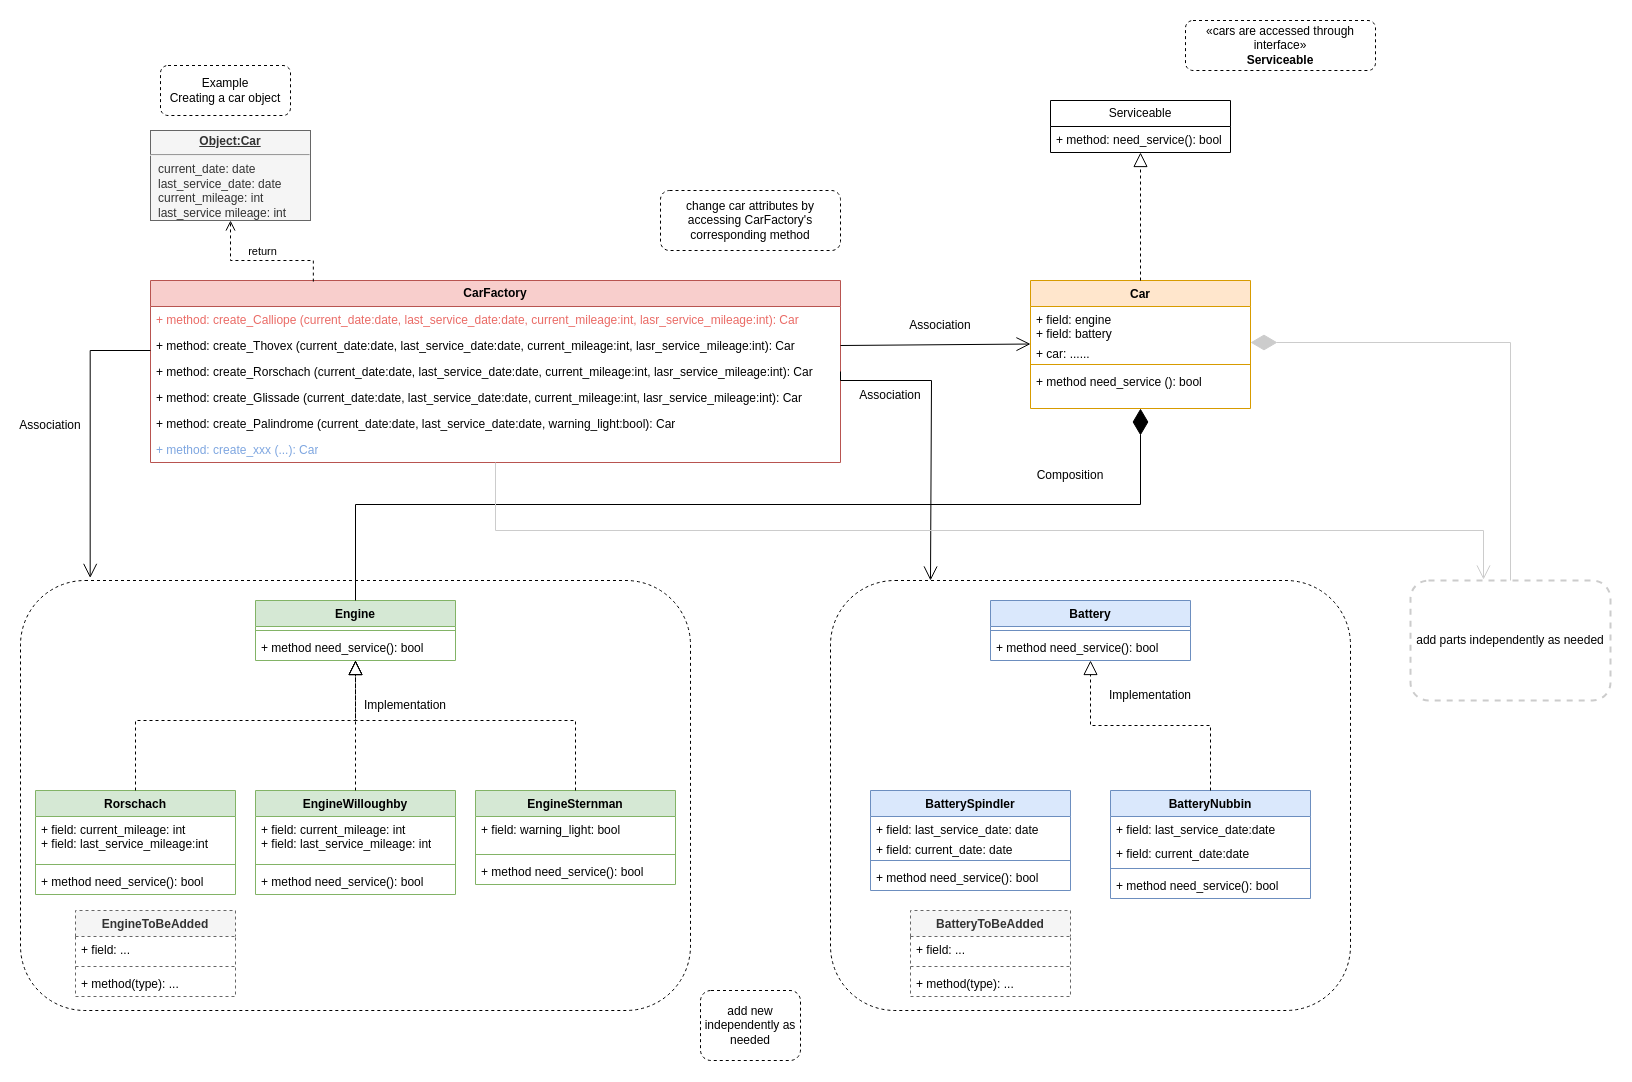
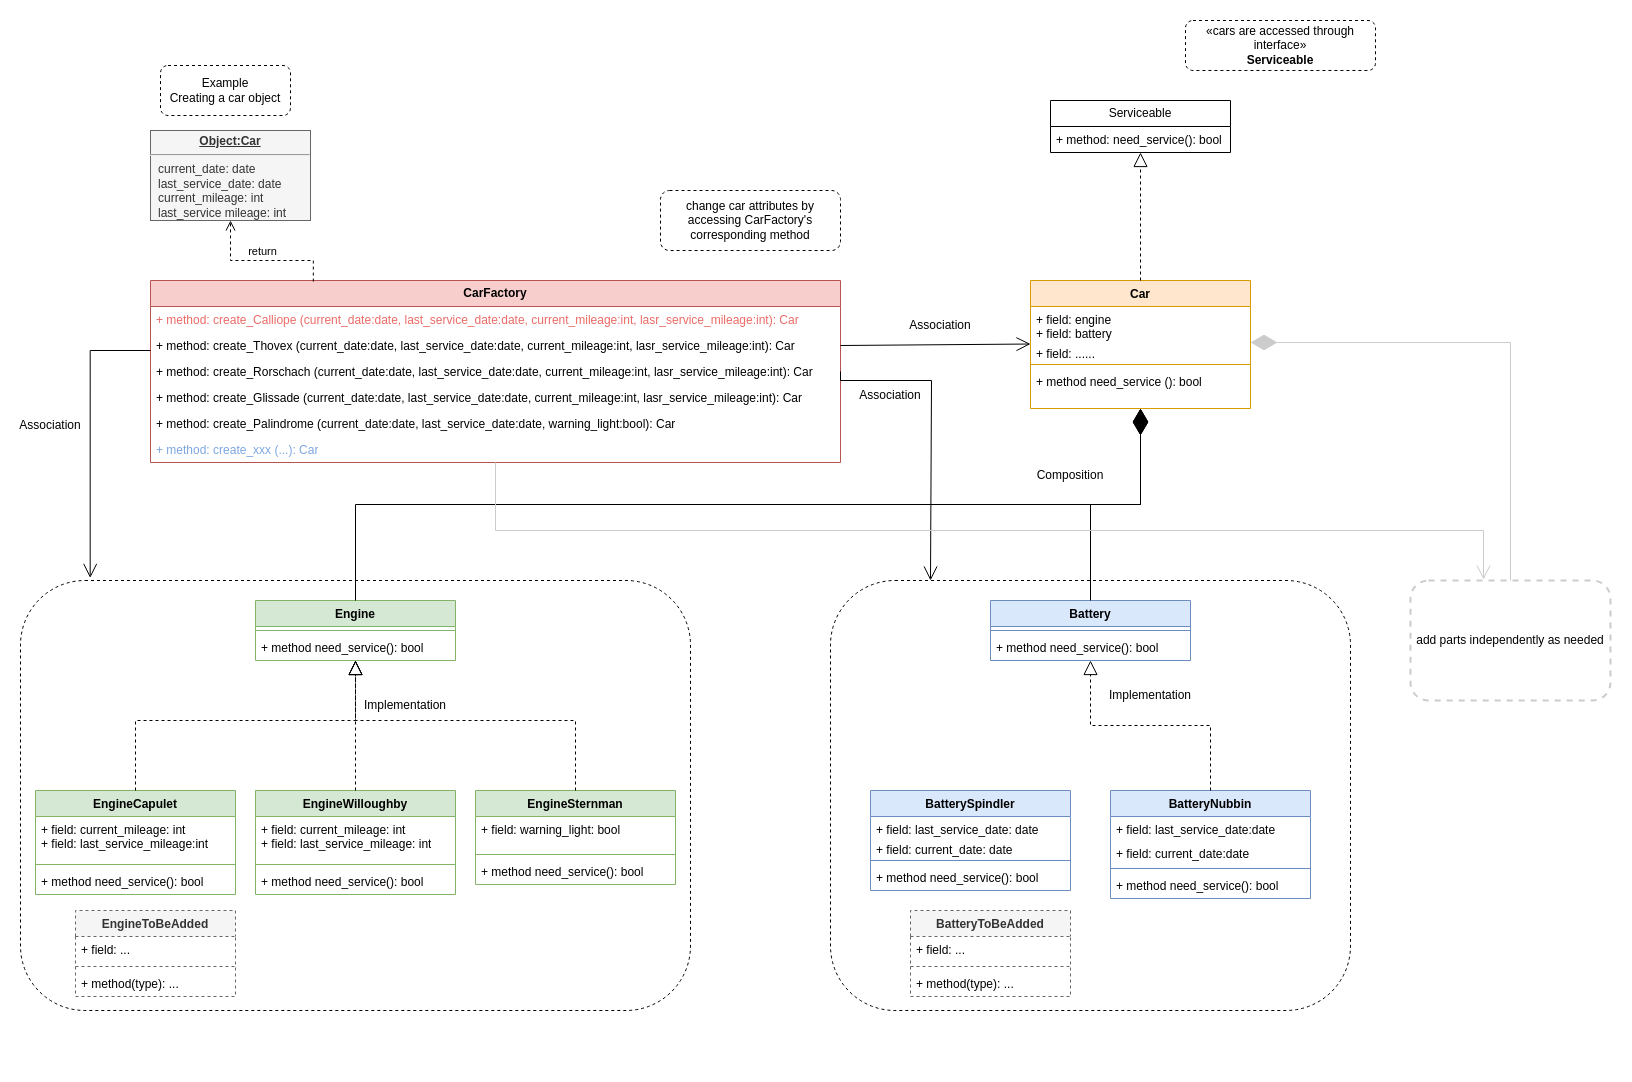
node "+ car: ......": label "+ car: ......" -> "+ field: ......"
edge "Battery" -> "Car": added
node "Rorschach": label "Rorschach" -> "EngineCapulet"
node "add new independently as needed": removed
